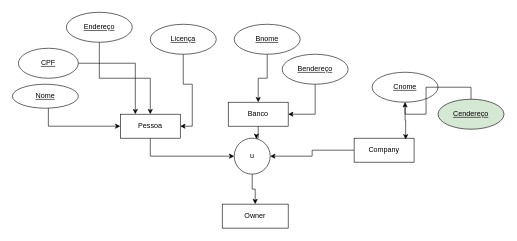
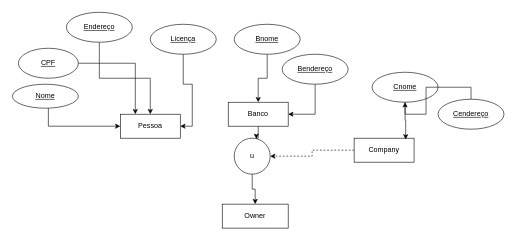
node "Cendereço": fillcolor #d5e8d4 -> #ffffff
edge "Company" -> "u": style solid -> dashed
edge "Pessoa" -> "u": removed
